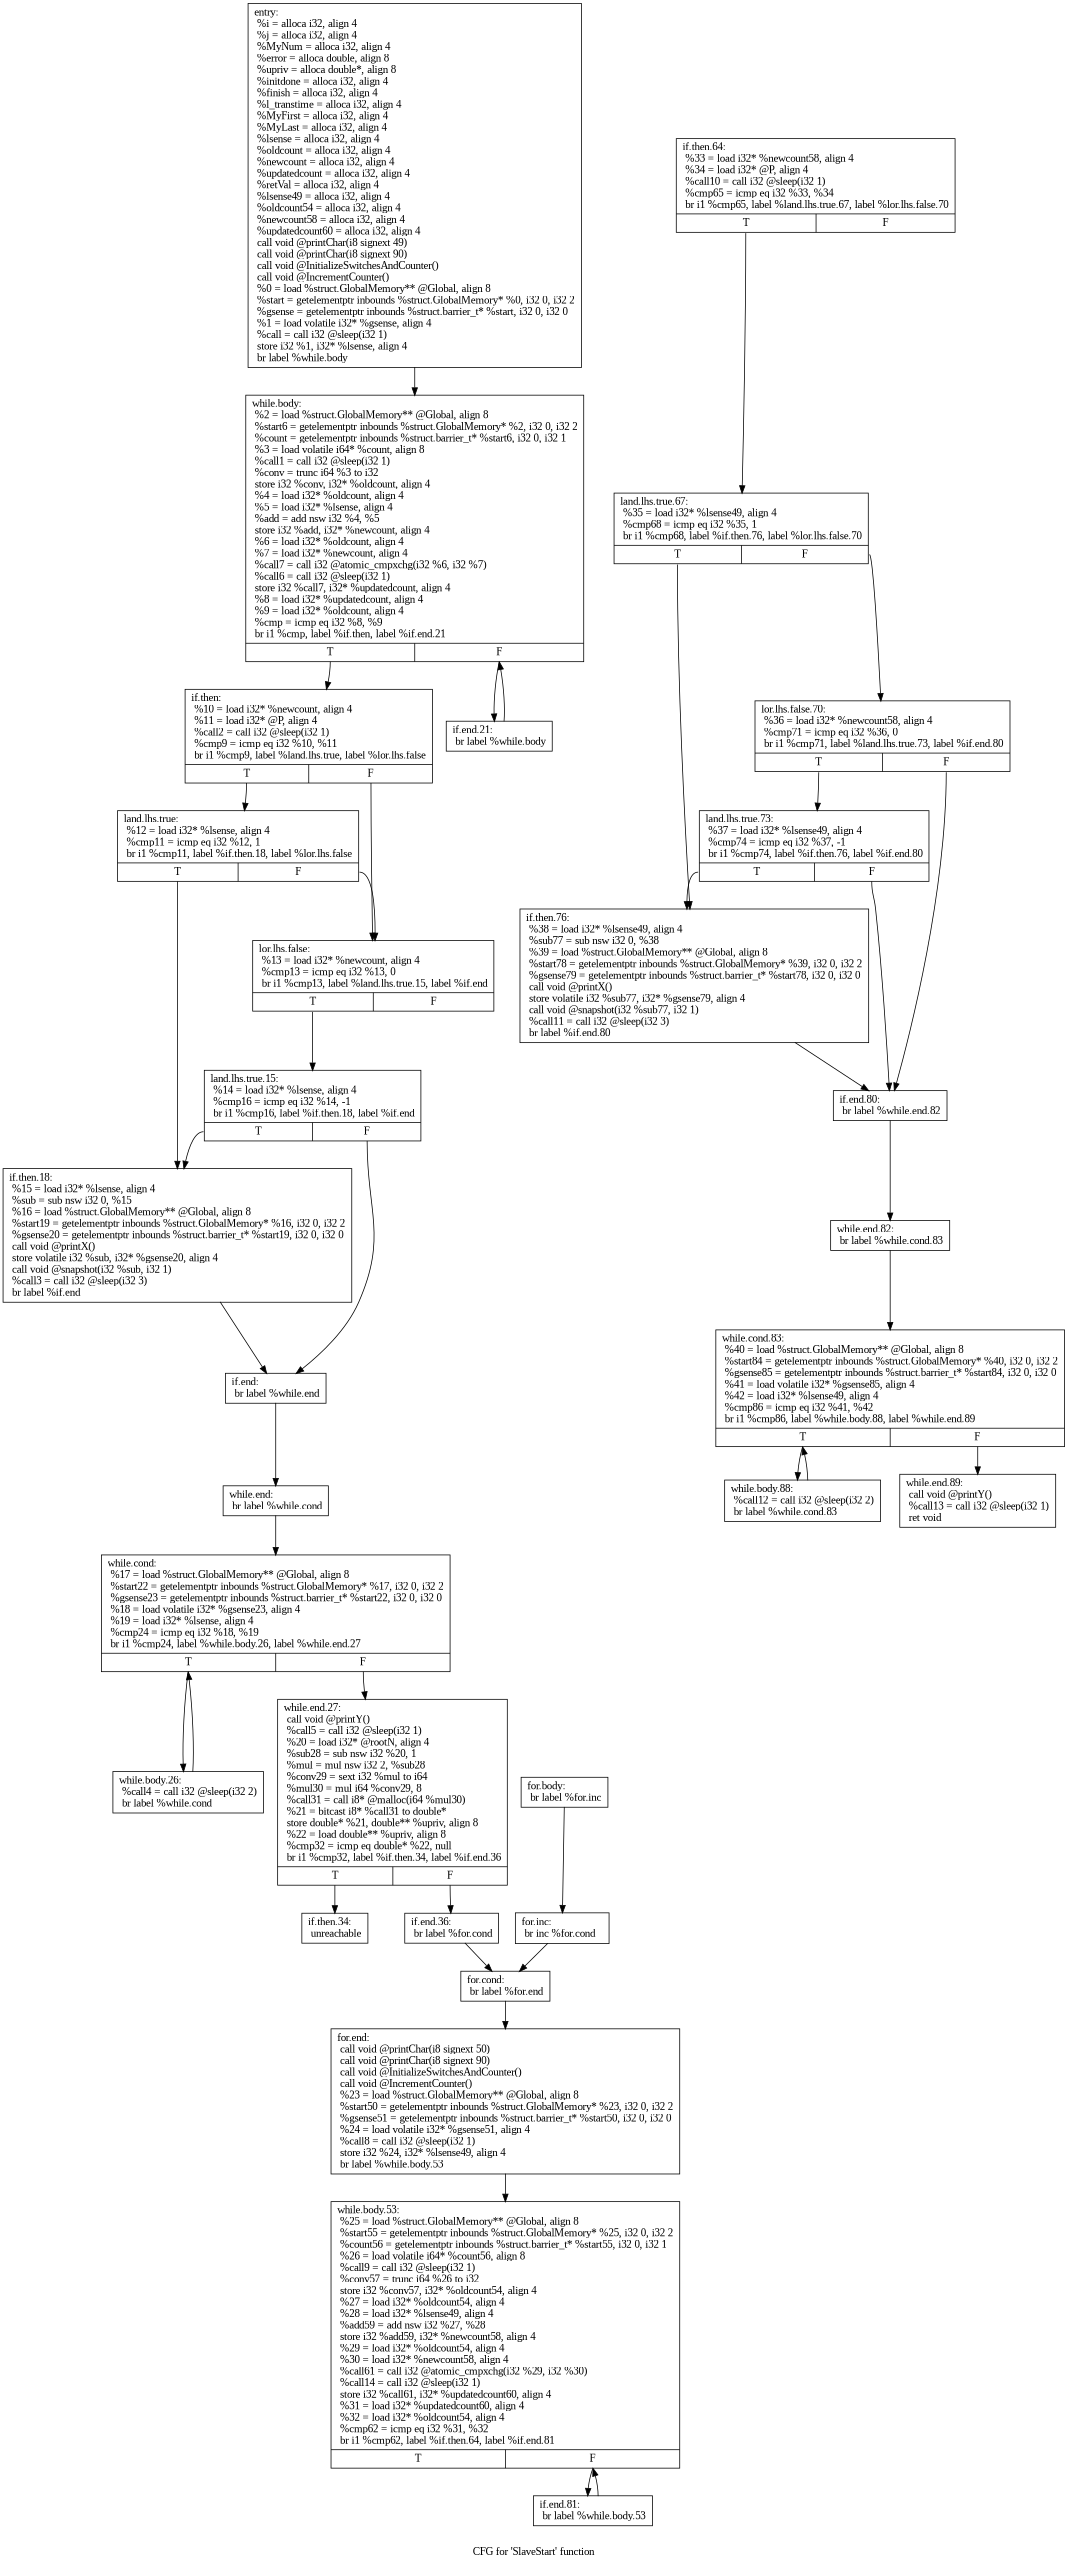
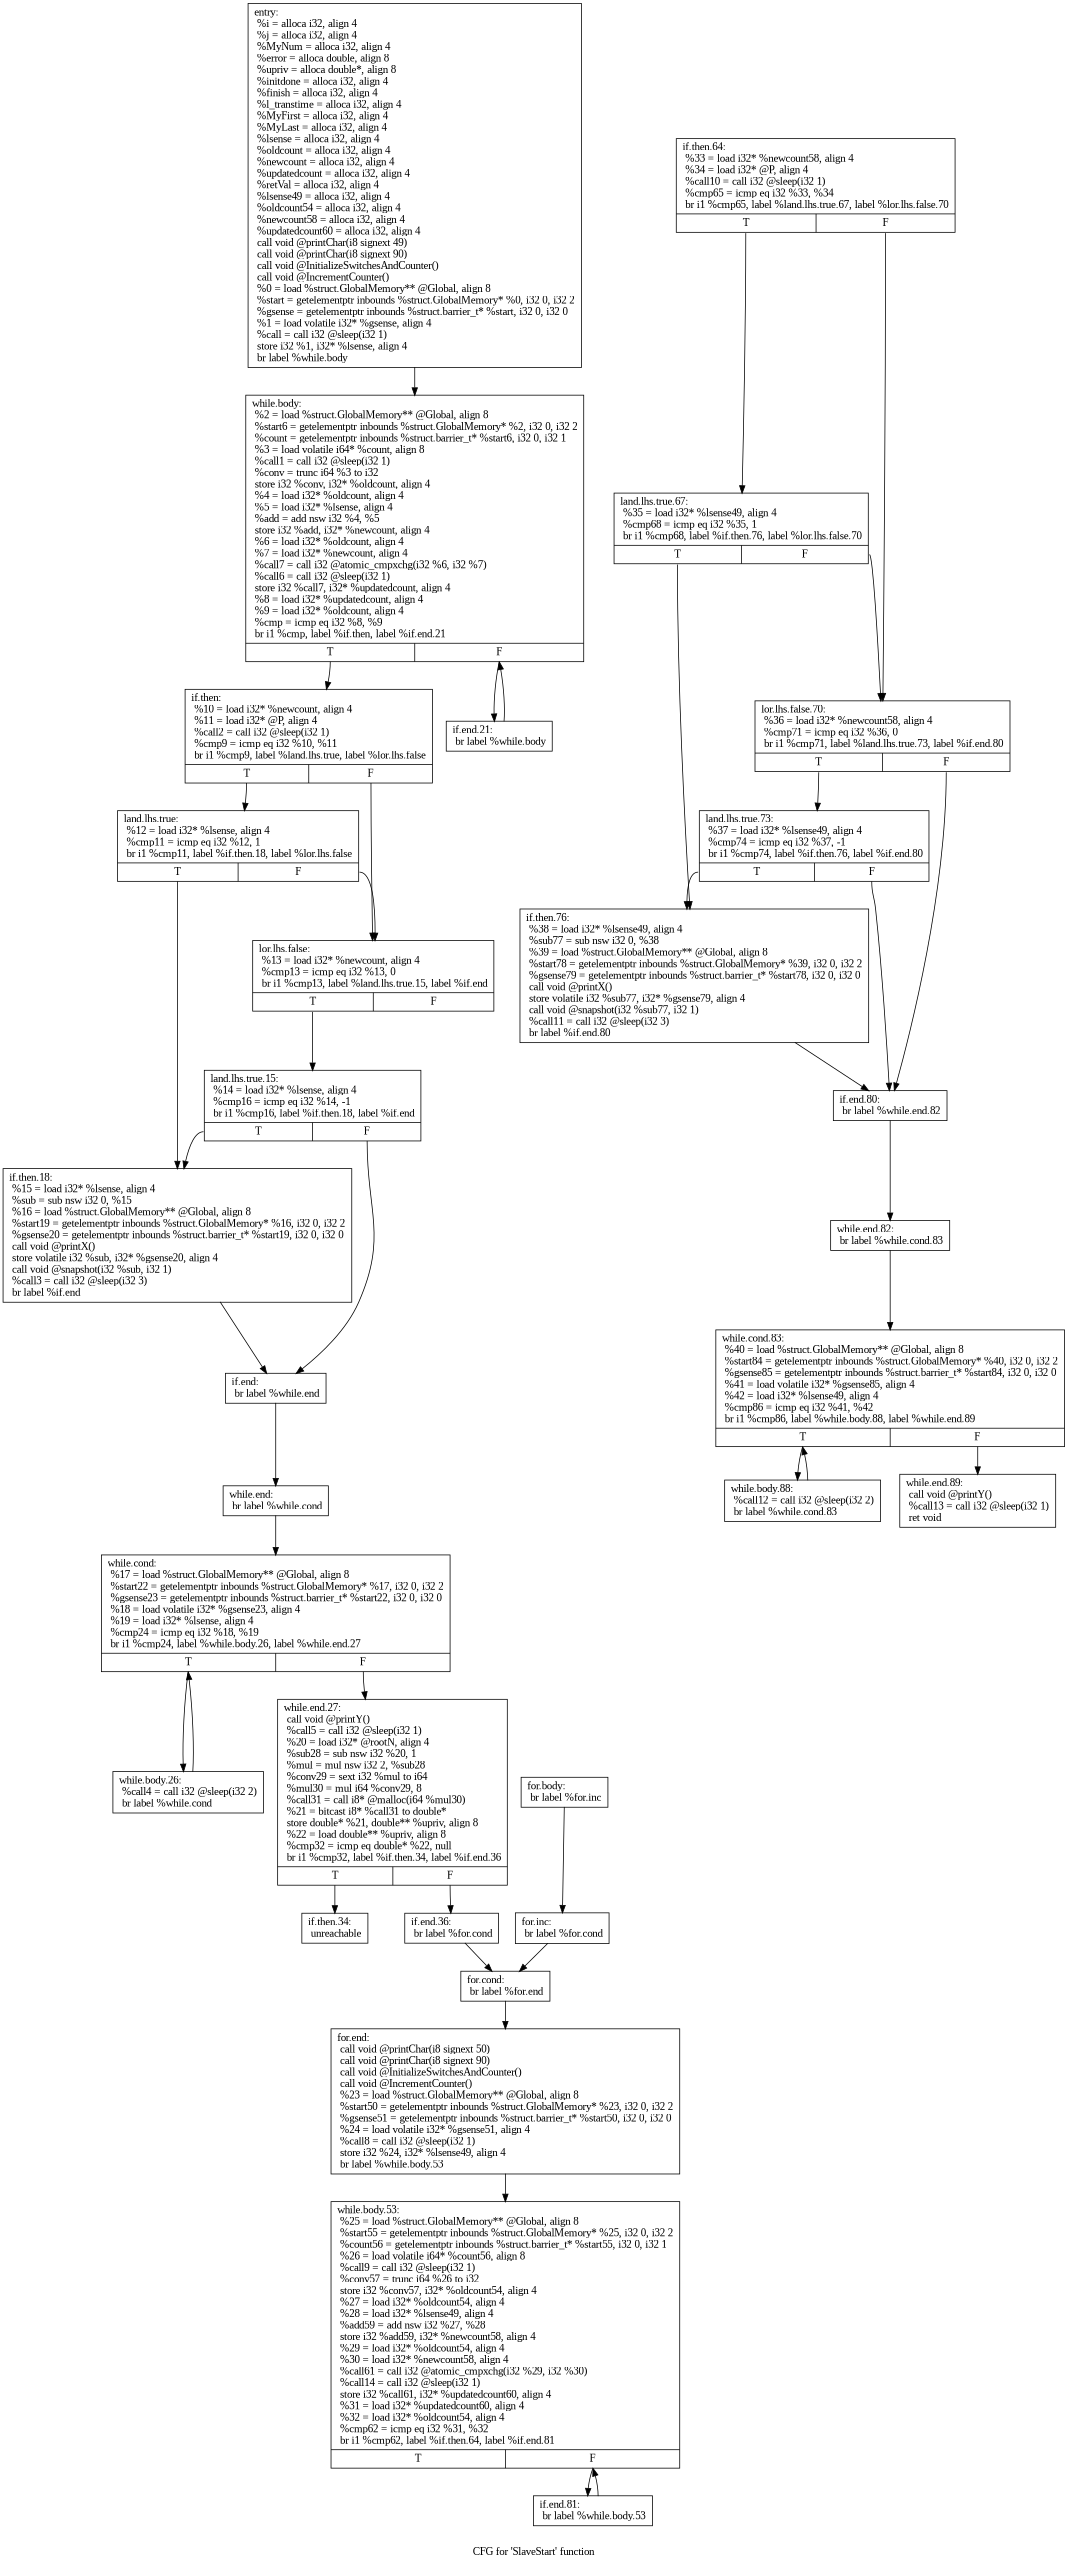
edge "if.then.64:" -> "lor.lhs.false.70:": added
node "for.inc:": text "br inc %for.cond" -> "br label %for.cond"
